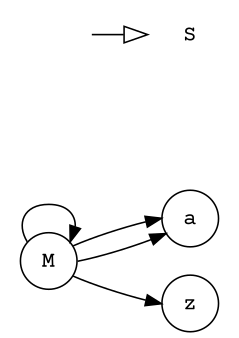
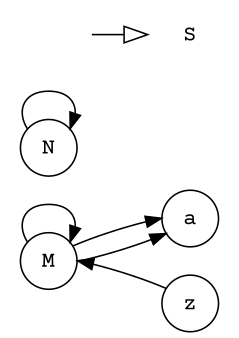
node "N": added
edge "M" -> "z": reversed
